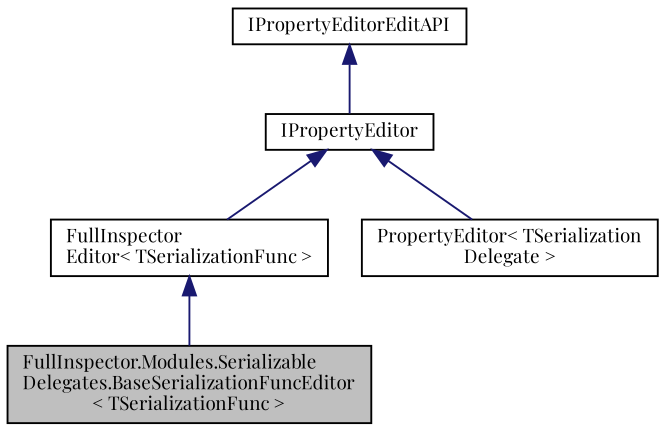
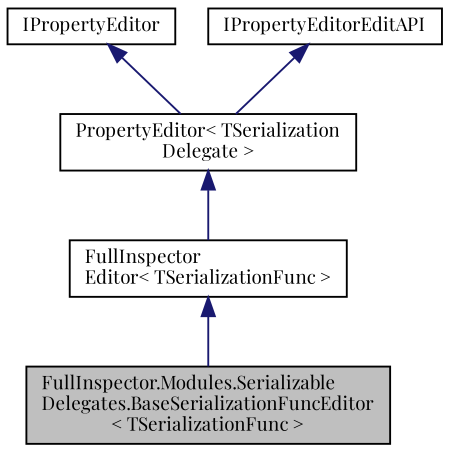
edge "IPropertyEditor" -> "IPropertyEditorEditAPI": now "PropertyEditor< TSerialization Delegate >" -> "IPropertyEditorEditAPI"
edge "FullInspector Editor< TSerializationFunc >" -> "IPropertyEditor": now "FullInspector Editor< TSerializationFunc >" -> "PropertyEditor< TSerialization Delegate >"
